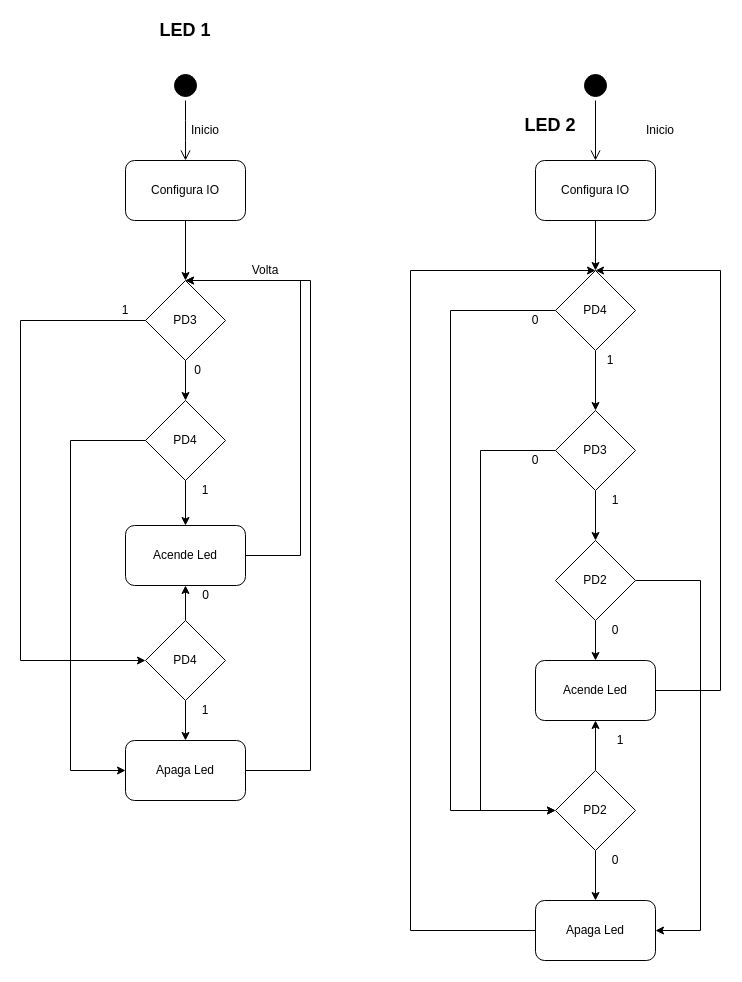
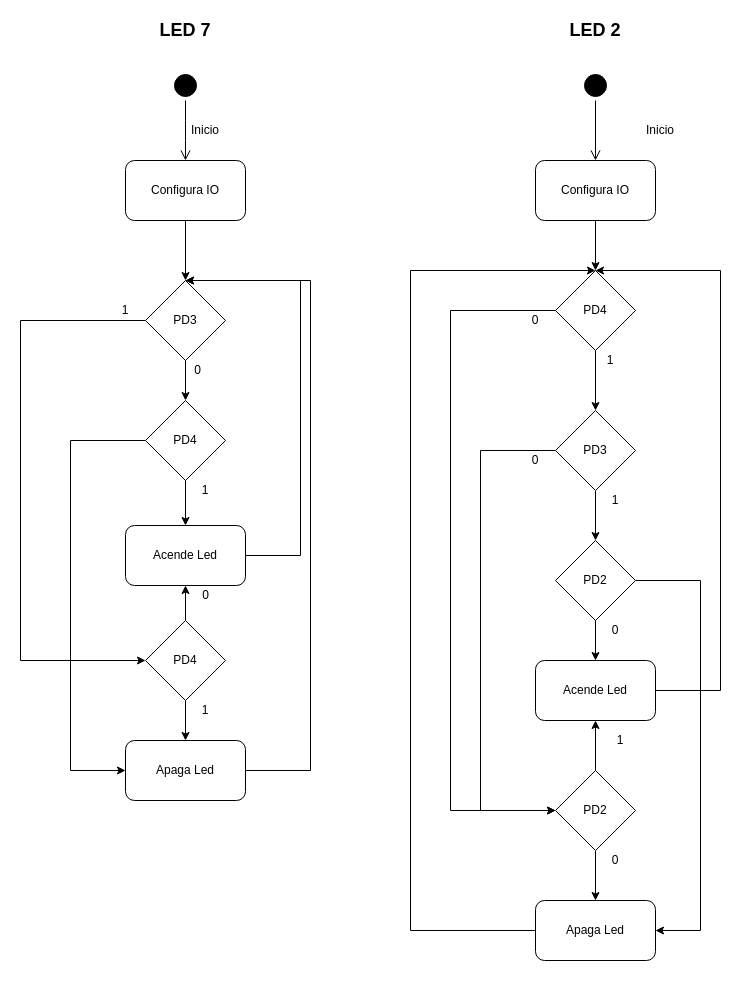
node "LED 1": label "LED 1" -> "LED 7"
node "LED 2": moved (551, 126) -> (596, 31)
node "Volta": removed
